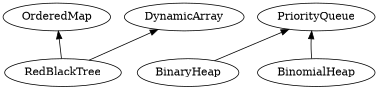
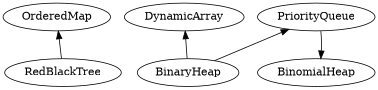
edge "RedBlackTree" -> "DynamicArray": now "BinaryHeap" -> "DynamicArray"
edge "BinomialHeap" -> "PriorityQueue": reversed
